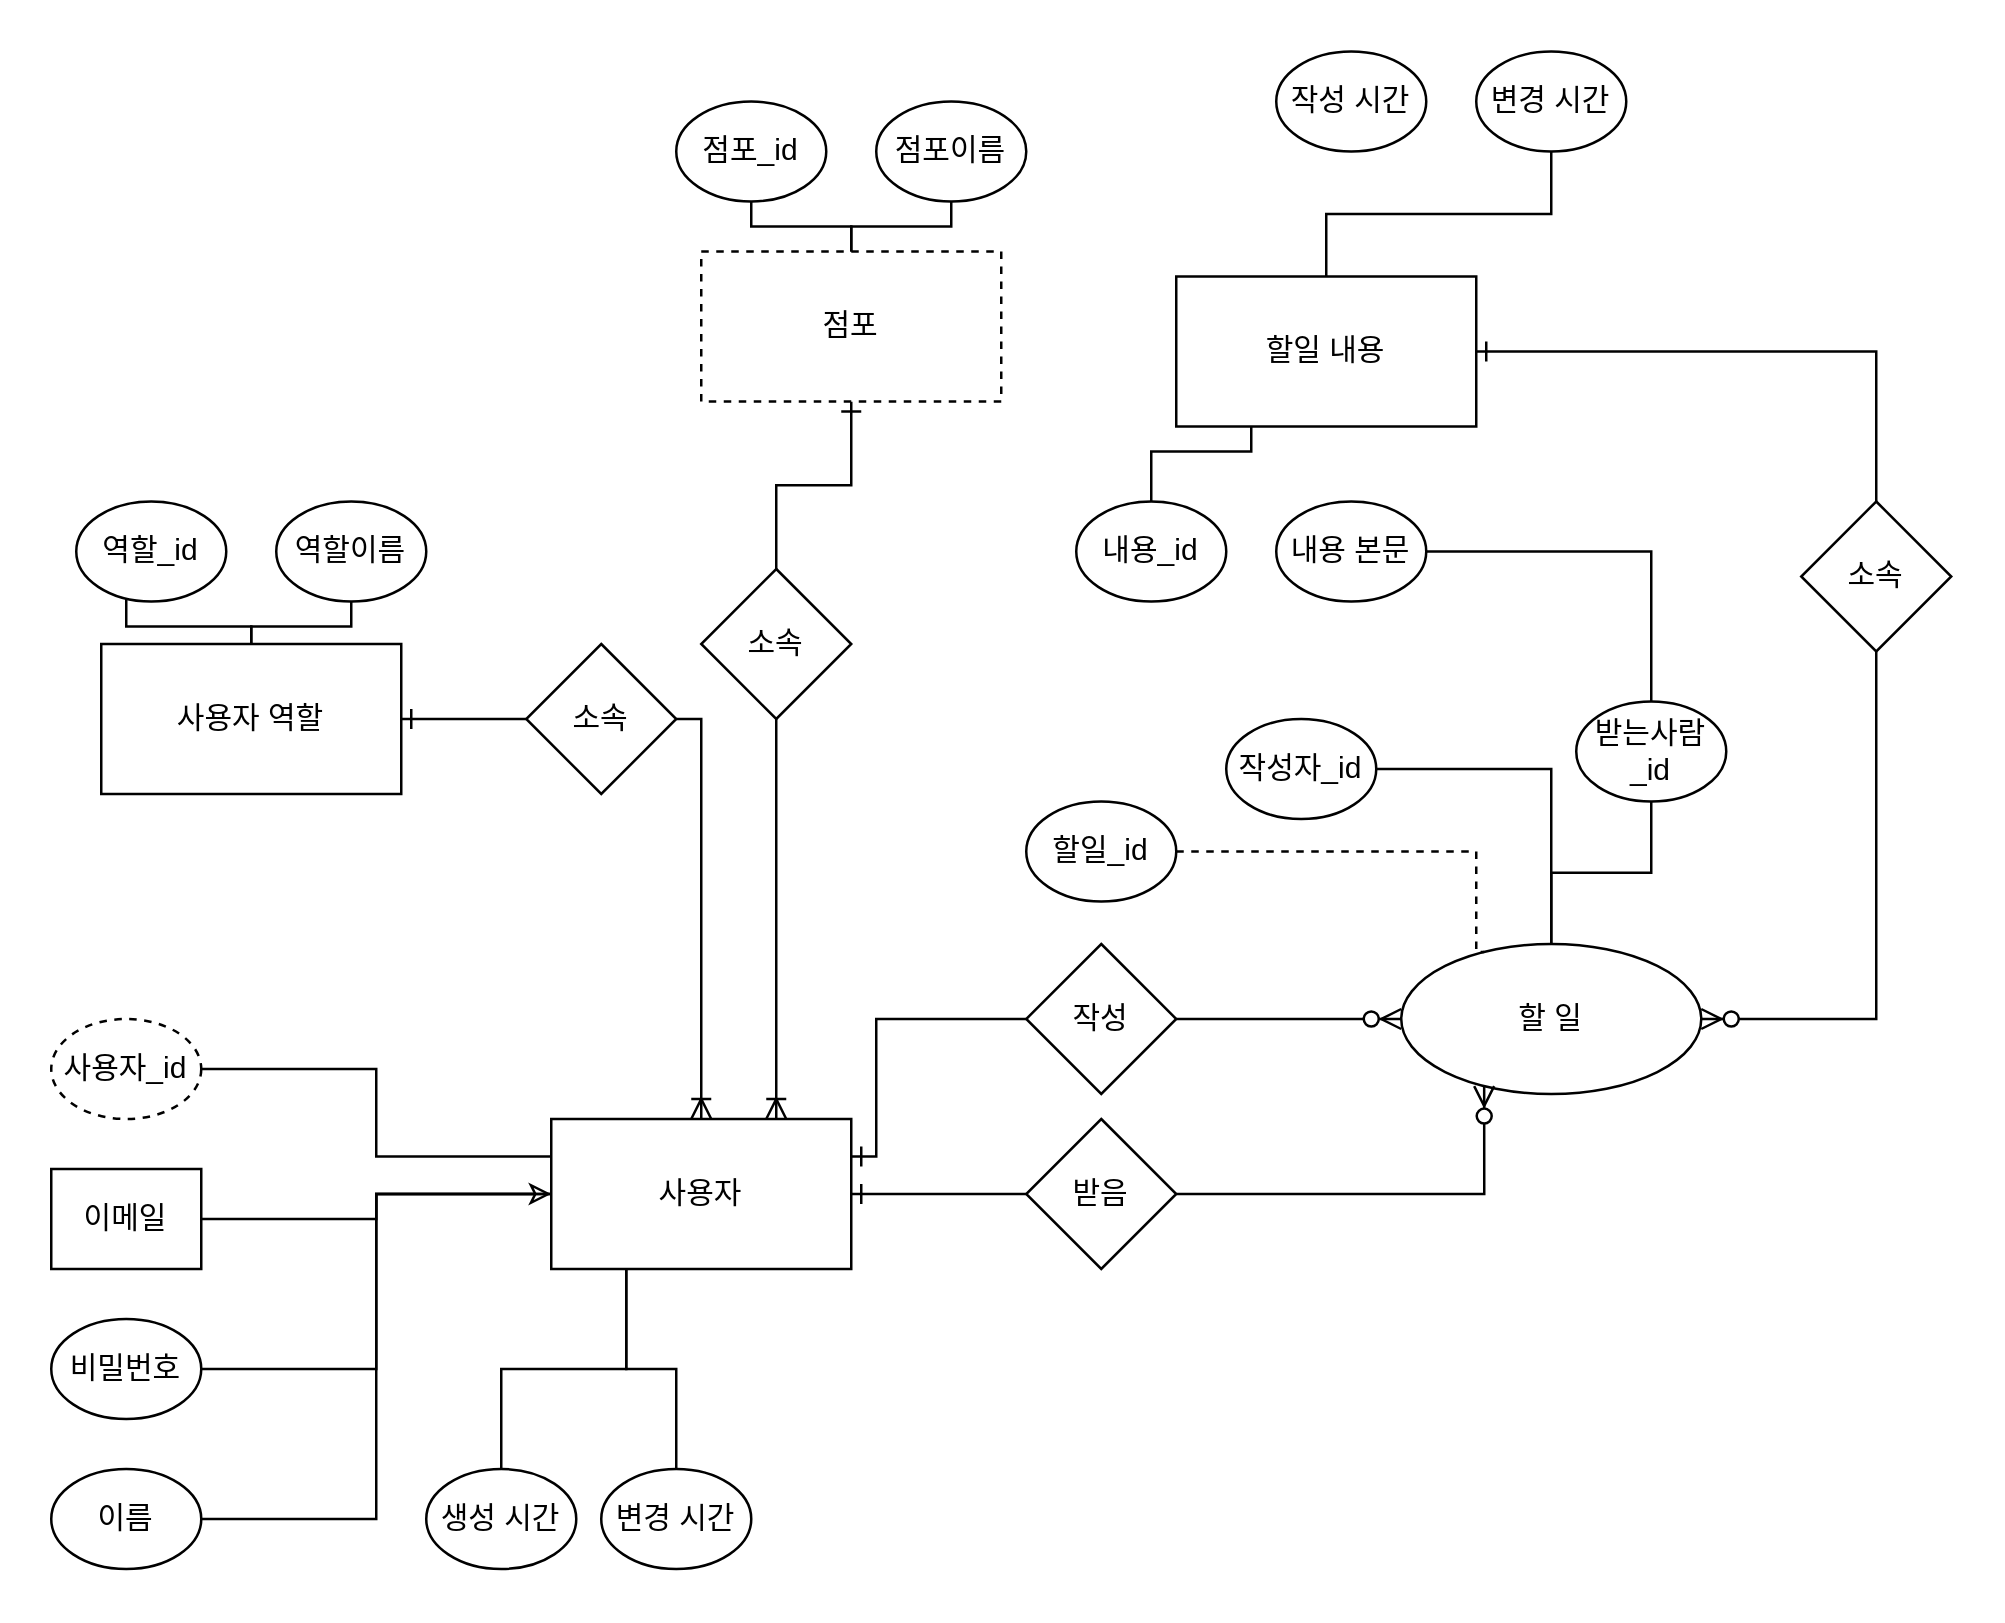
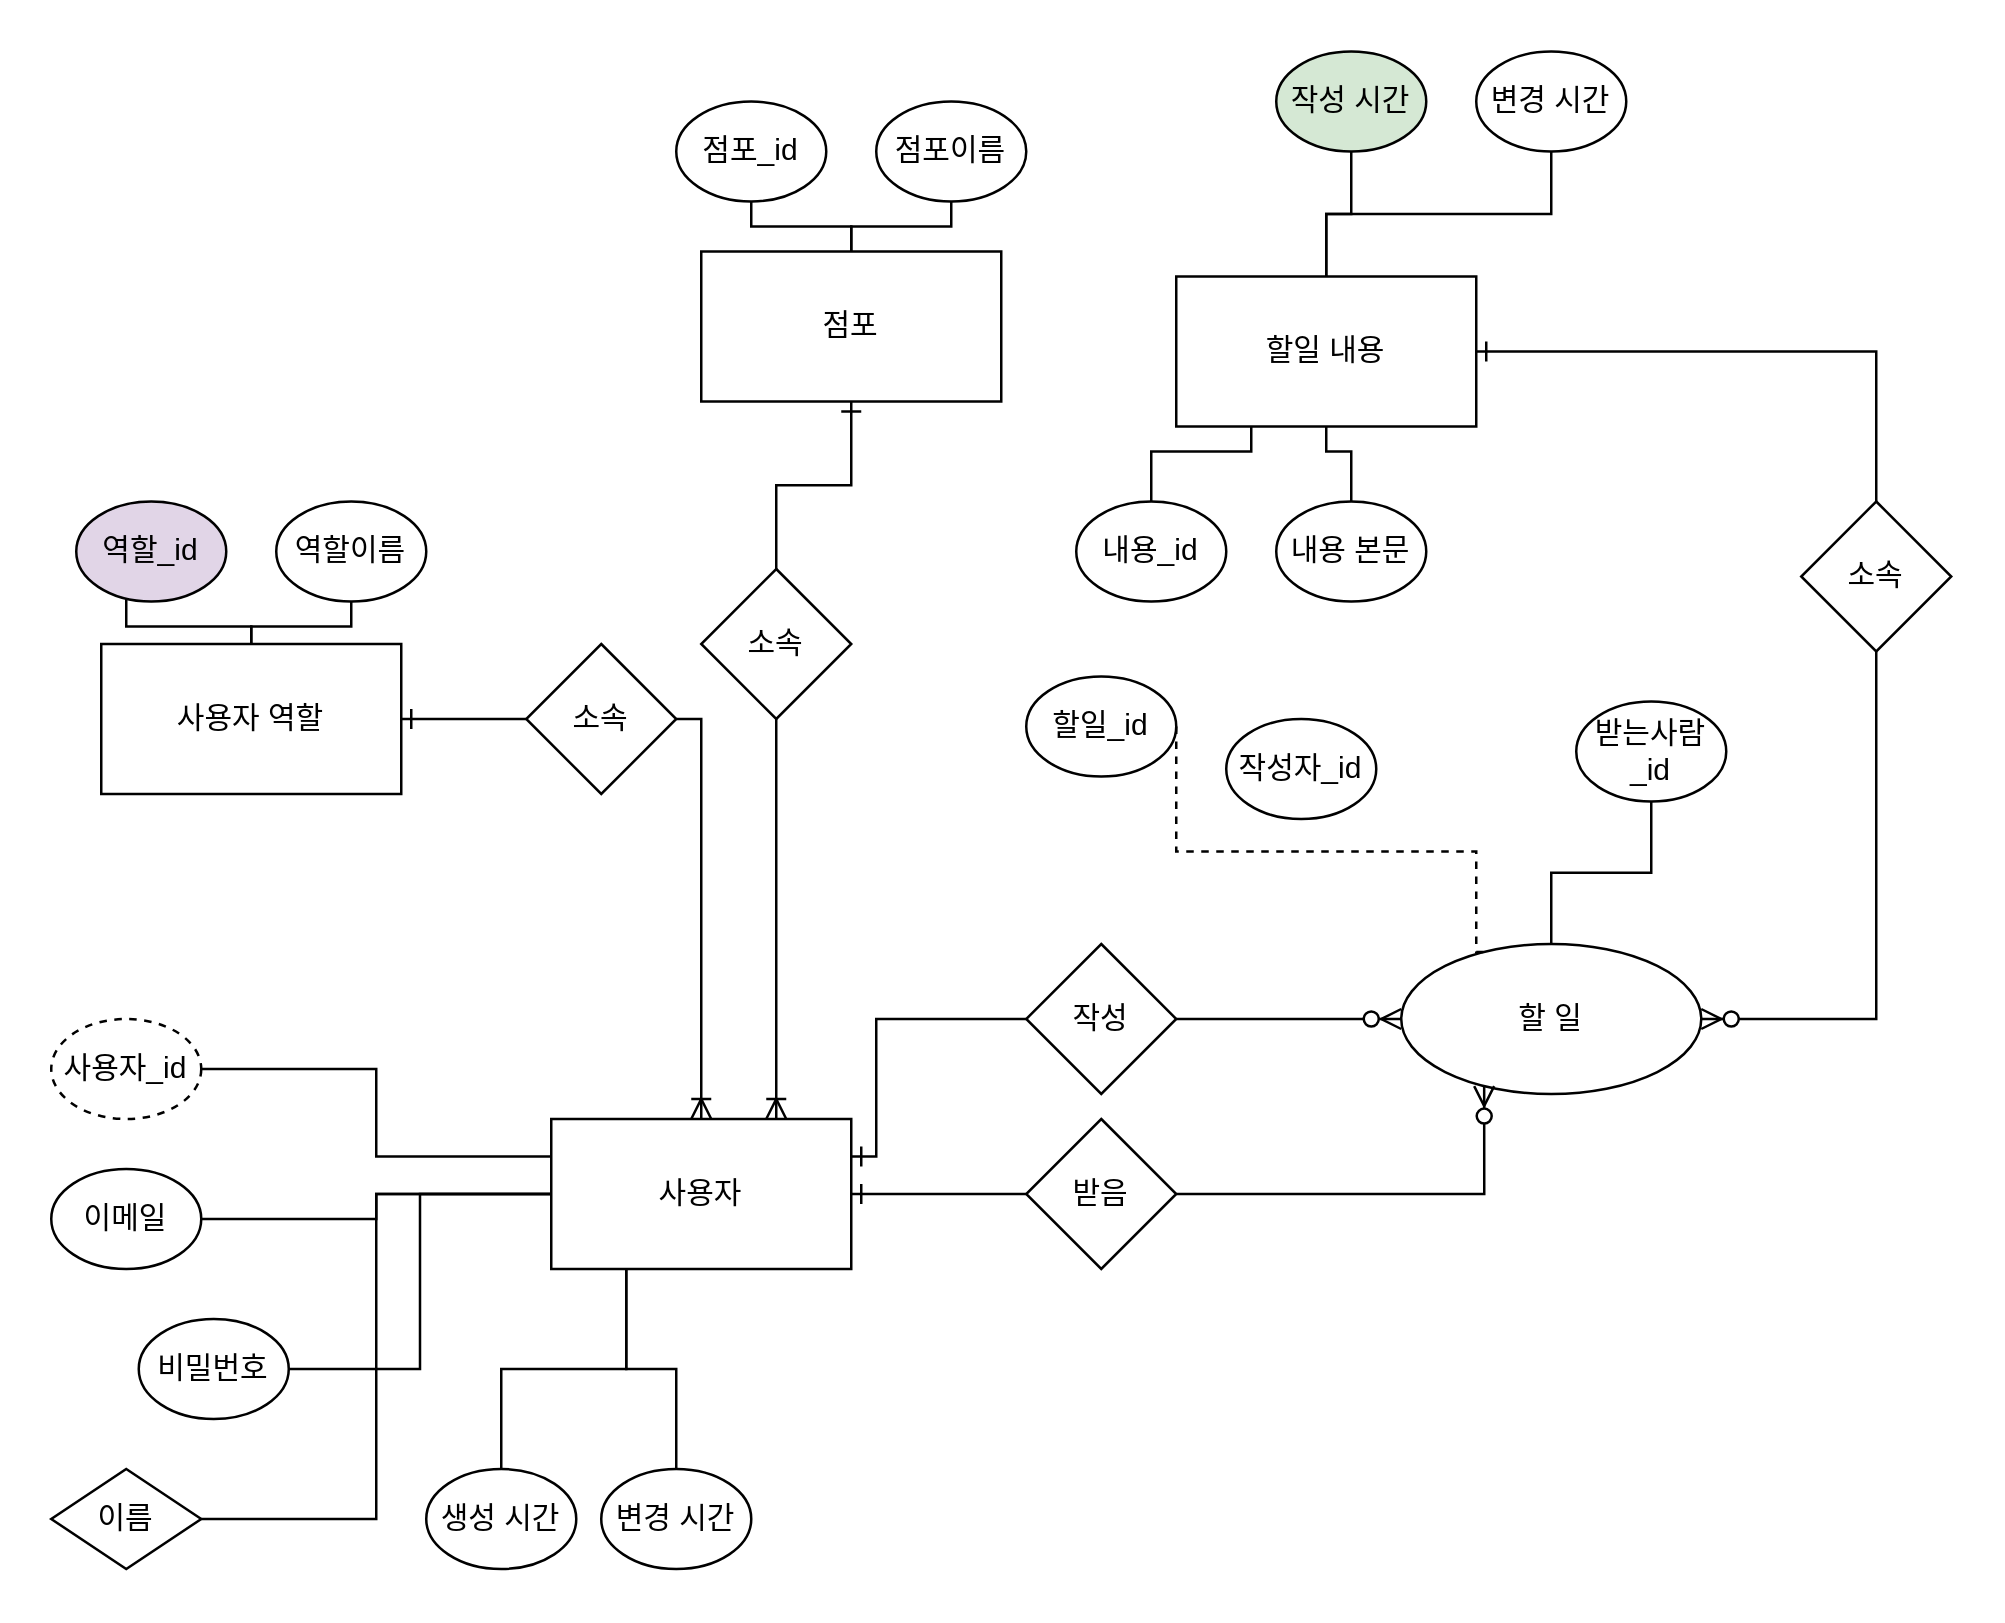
node "작성 시간": fillcolor #ffffff -> #d5e8d4
edge "작성 시간" -- "할일 내용": added
node "점포": style dashed -> solid
node "역할_id": fillcolor #ffffff -> #e1d5e7
edge "내용 본문" -- "받는사람_id": now "내용 본문" -- "할일 내용"
edge "작성자_id" -- "할 일": removed
node "할일_id": moved (1101, 851) -> (1101, 726)
node "이메일": shape rectangle -> ellipse
edge "이메일" -> "사용자": arrowhead classic -> none
node "비밀번호": moved (126, 1369) -> (214, 1369)
node "이름": shape ellipse -> diamond
